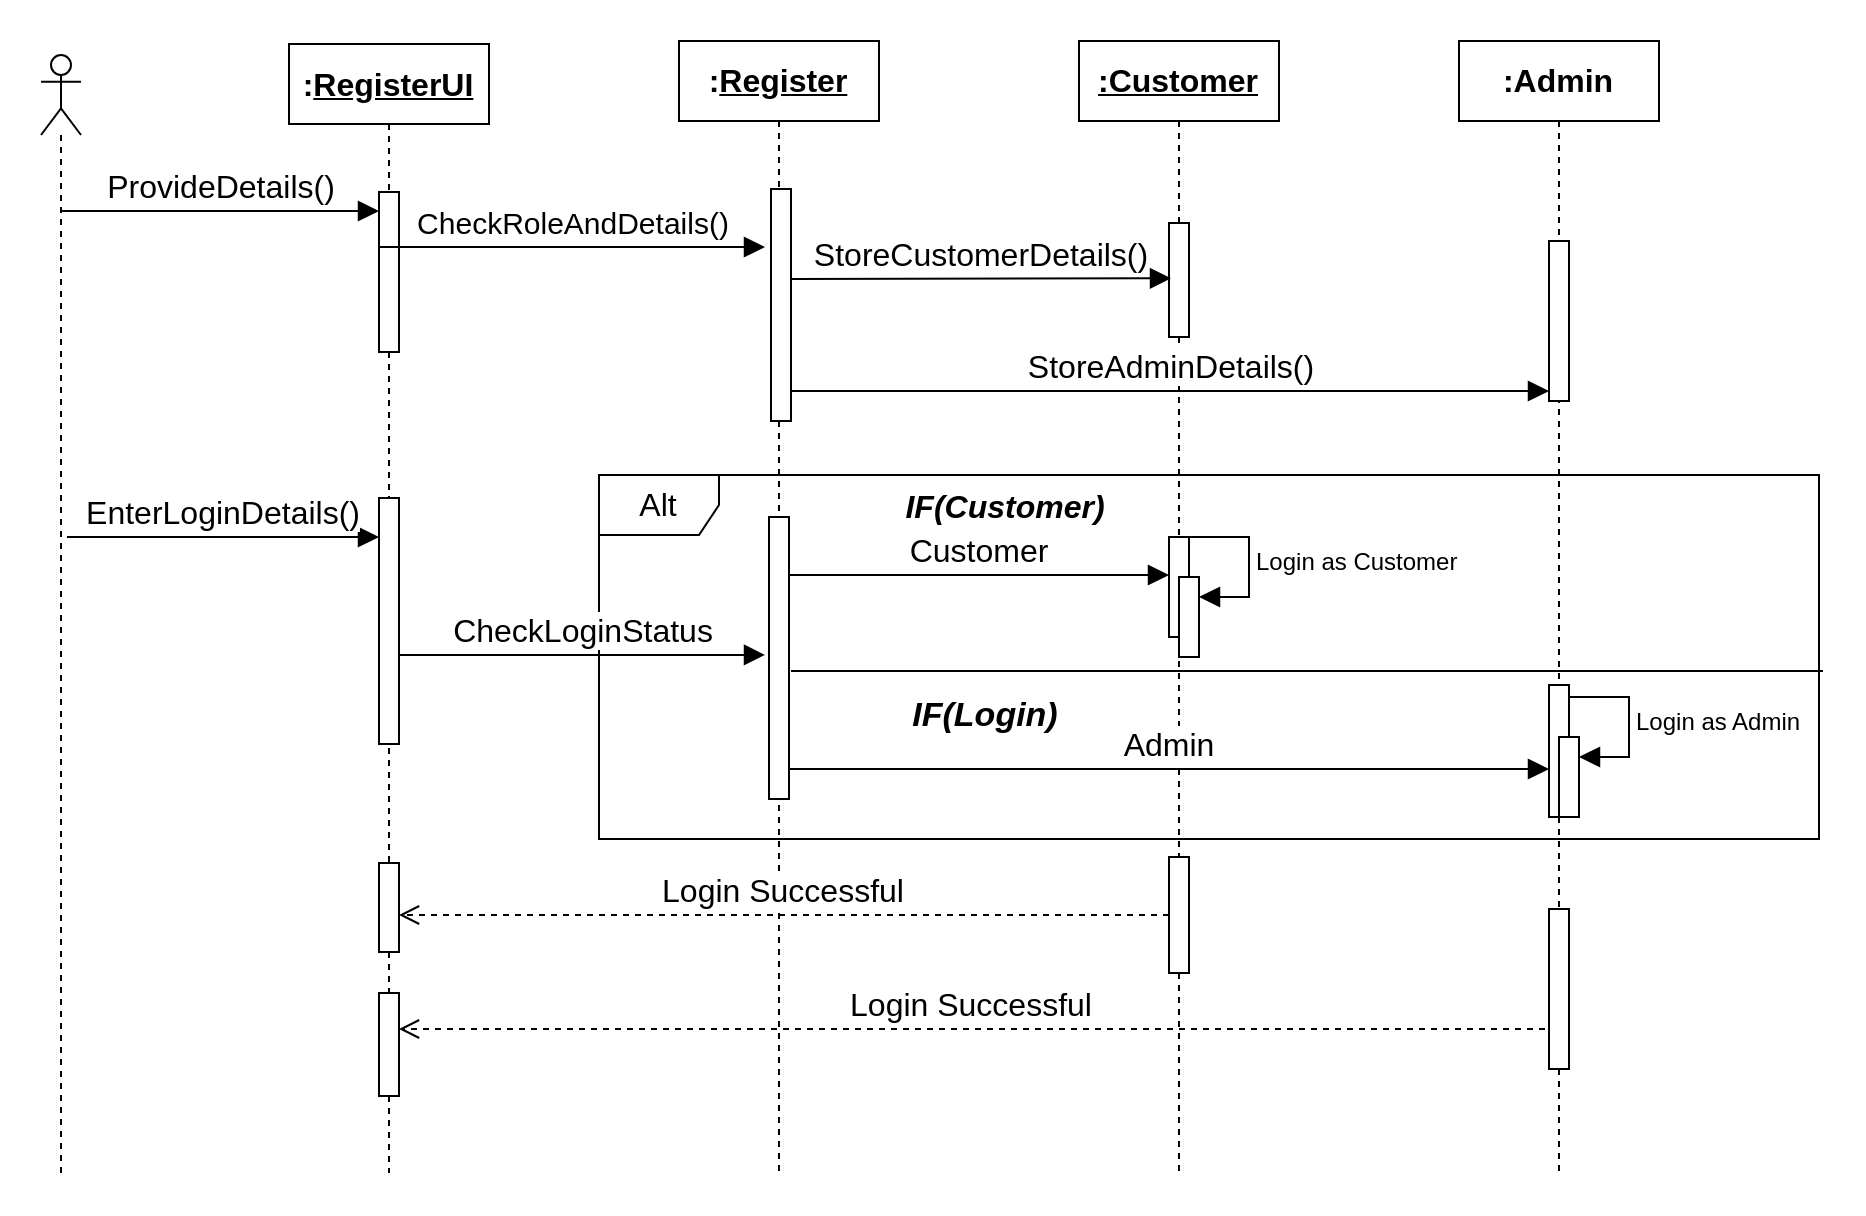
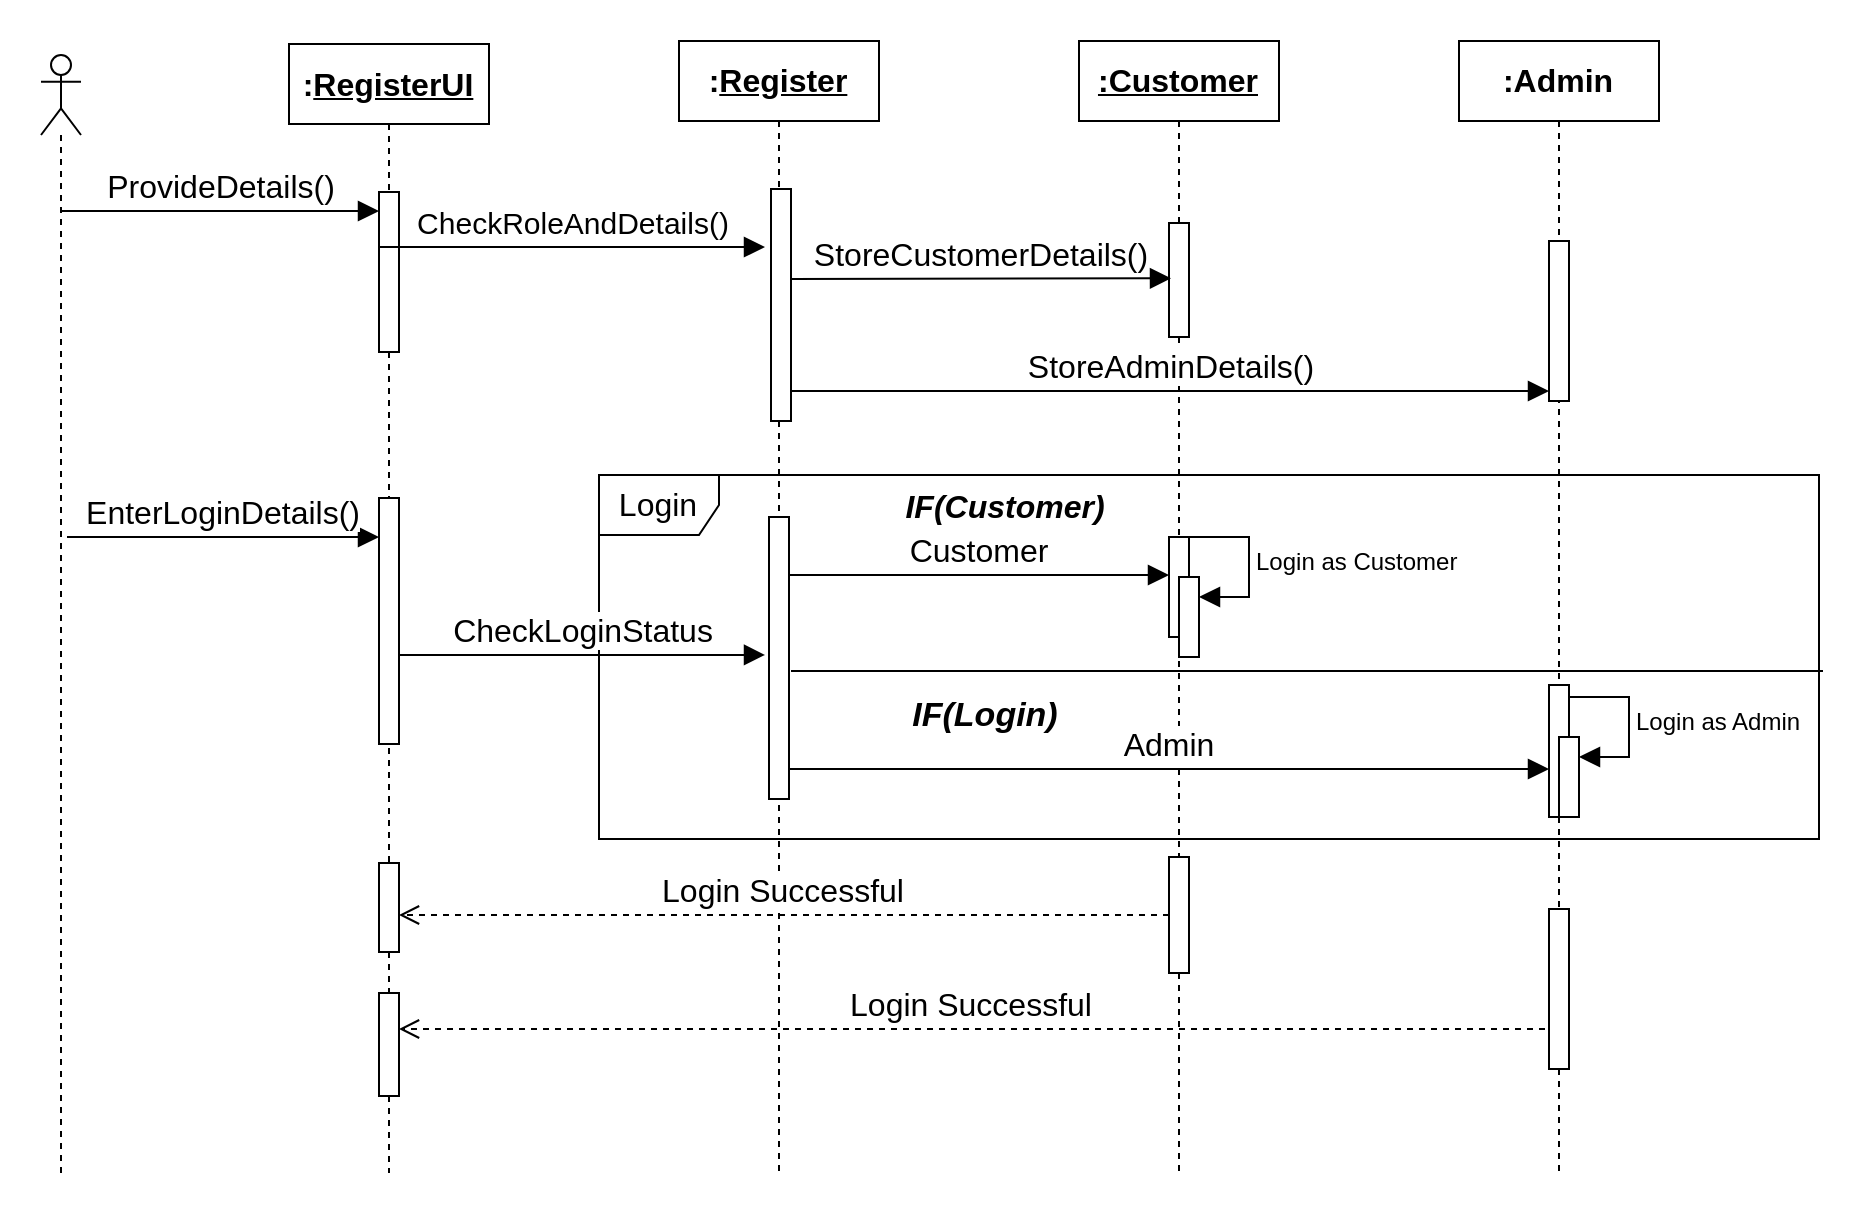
node "Alt": label "Alt" -> "Login"
